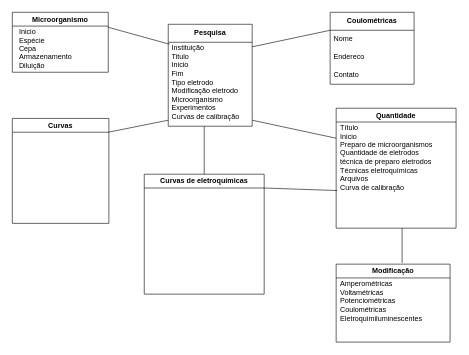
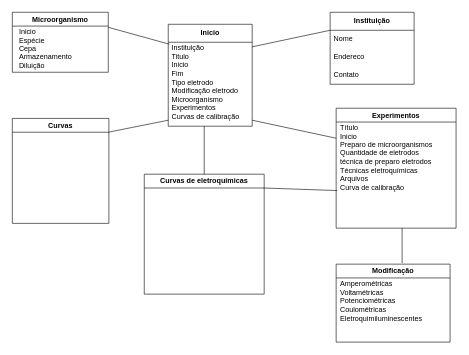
node "Coulométricas": label "Coulométricas" -> "Instituição"
node "Pesquisa": label "Pesquisa" -> "Inicio"
node "Quantidade": label "Quantidade" -> "Experimentos"
